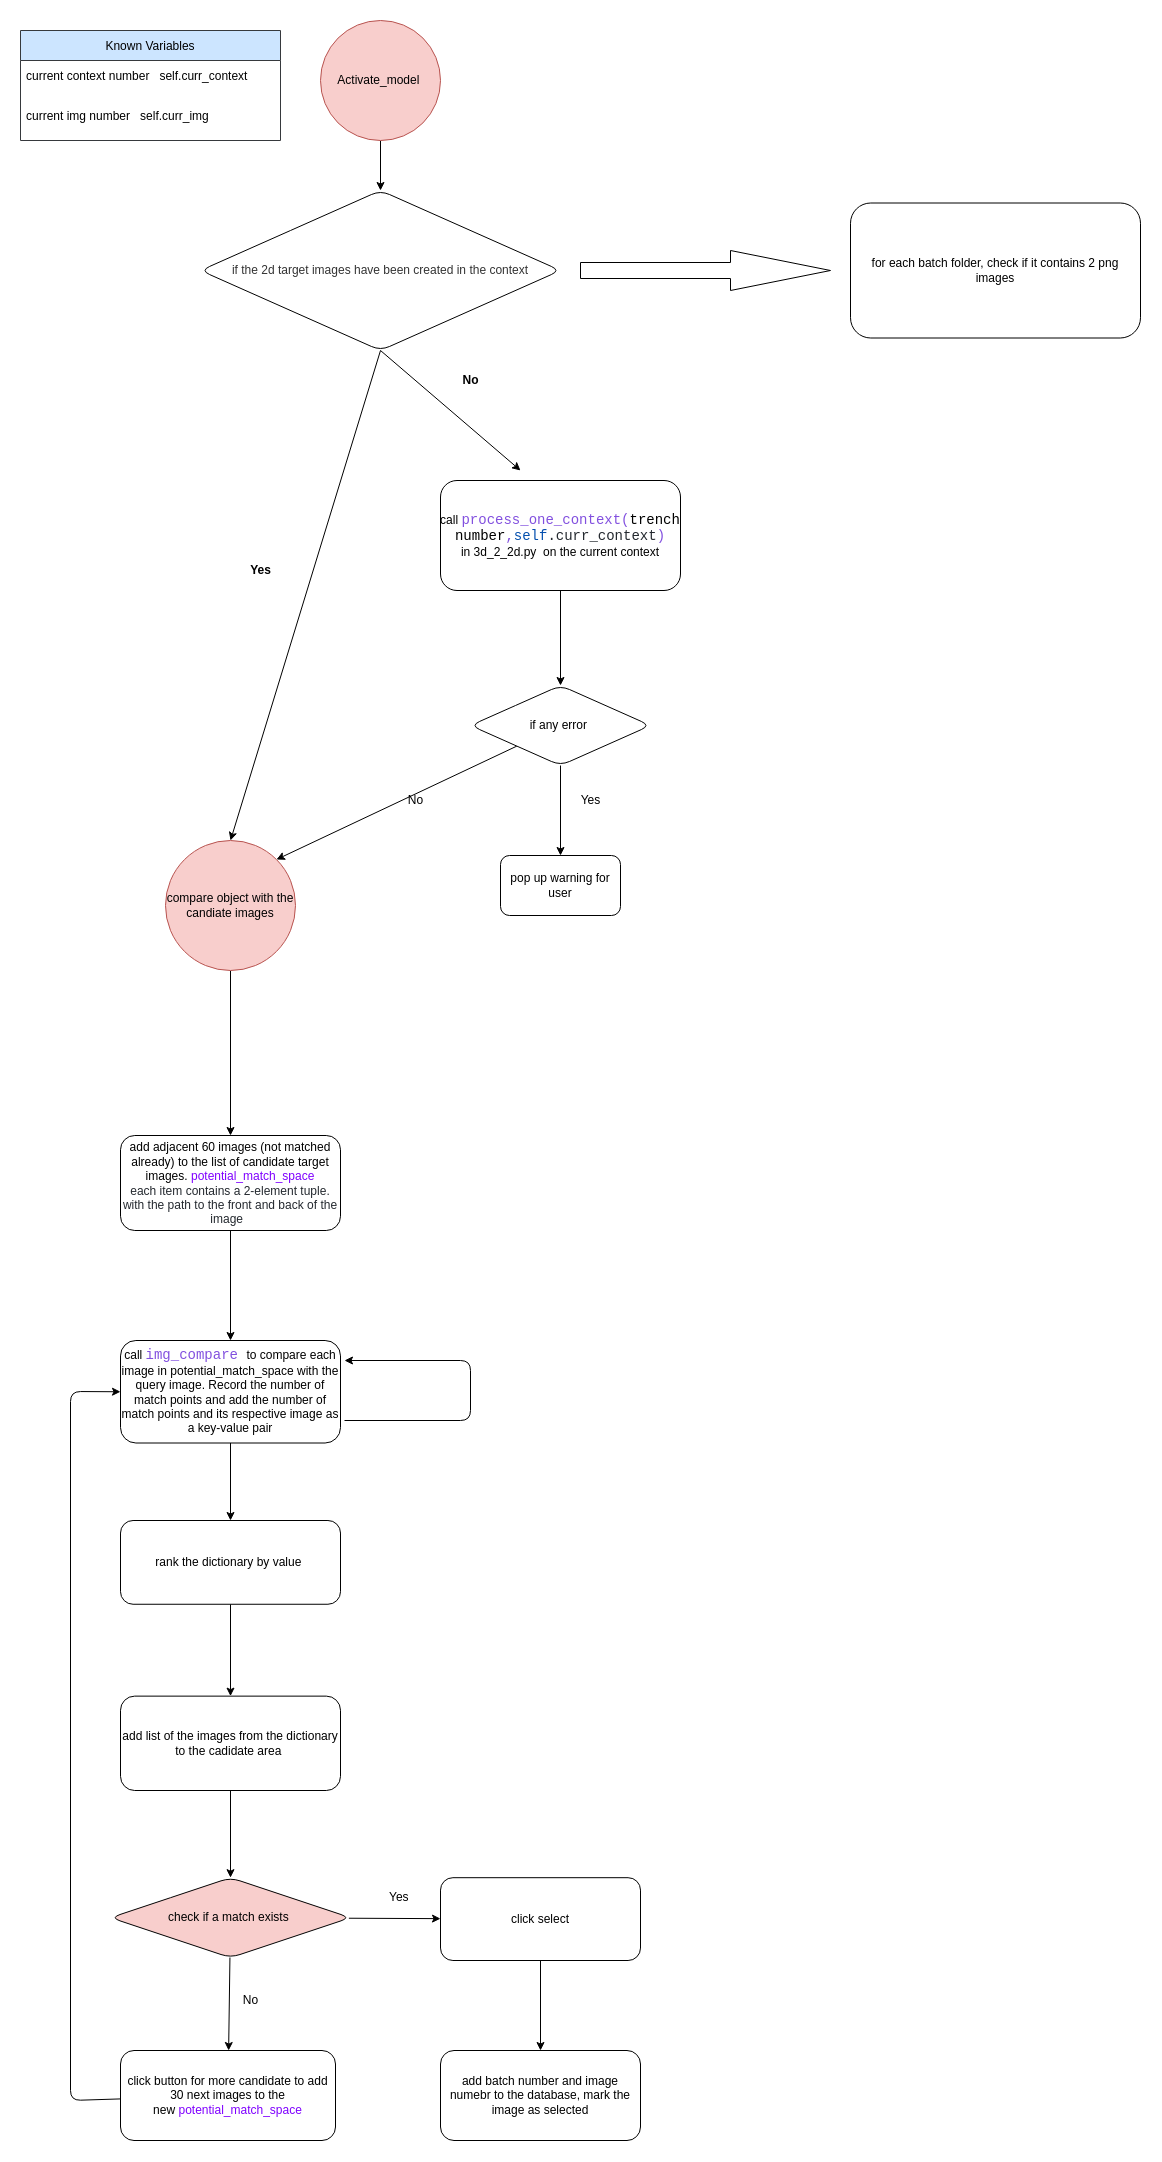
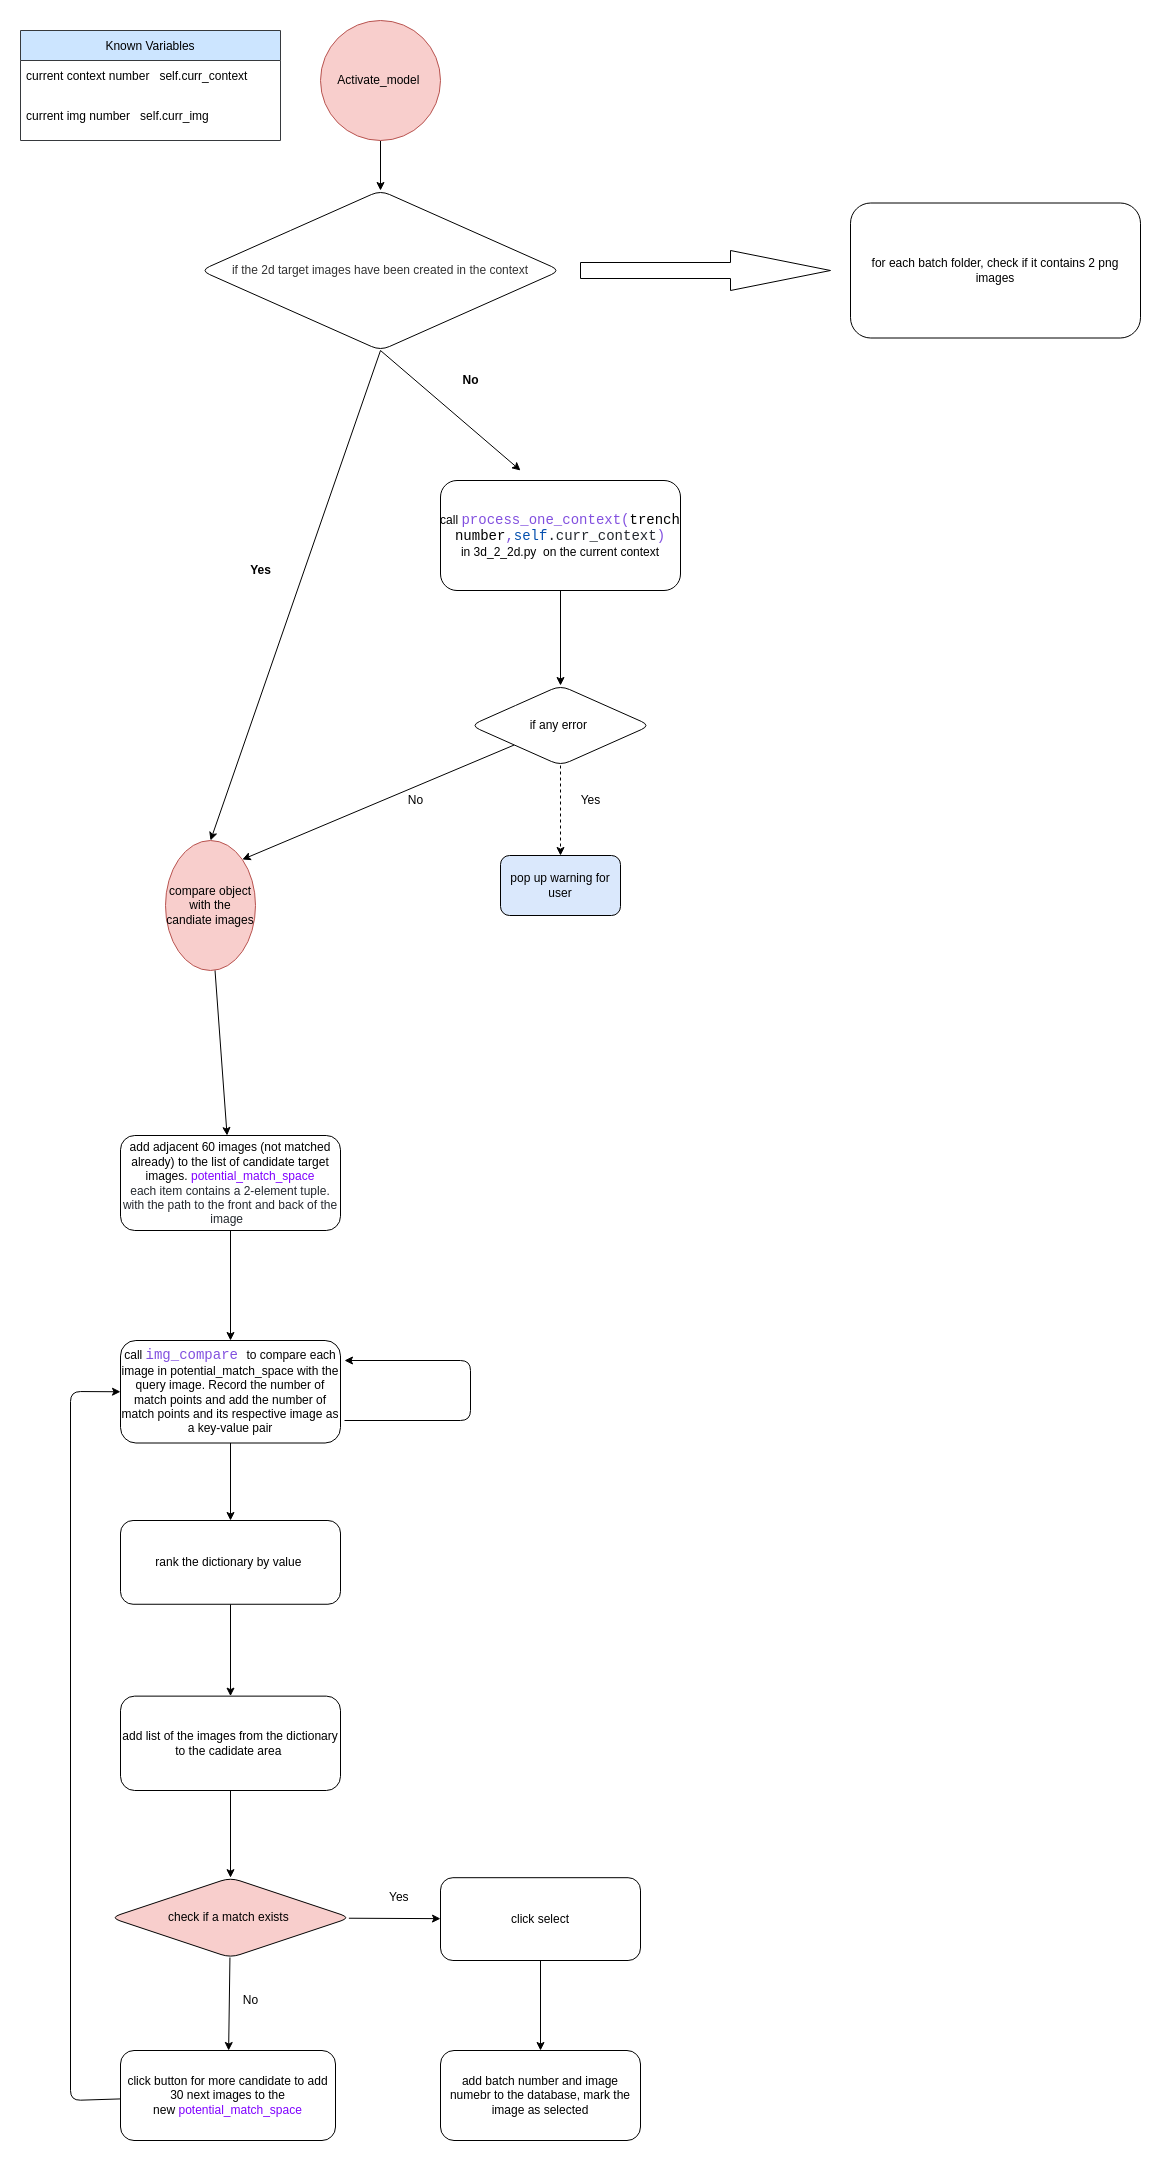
edge "if any error" -> "pop up warning for user": style solid -> dashed
node "pop up warning for user": fillcolor #ffffff -> #dae8fc
node "compare object with the candiate images": size 130x130 -> 90x130
